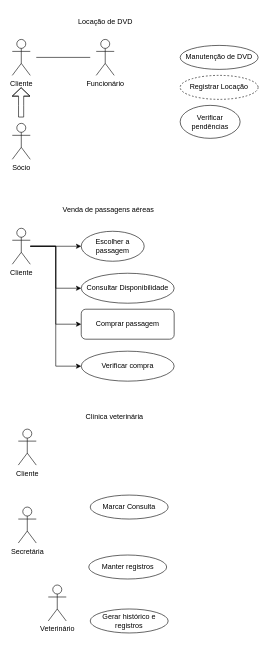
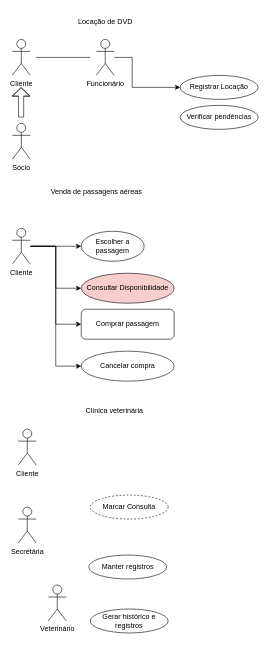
node "Manutenção de DVD": removed
edge "Funcionário" -> "Registrar Locação": added
node "Registrar Locação": style dashed -> solid
node "Verificar pendências": size 60x33 -> 78x24
node "Venda de passagens aéreas": moved (108, 210) -> (96, 192)
node "Consultar Disponibilidade": fillcolor #ffffff -> #f8cecc
node "Verificar compra": label "Verificar compra" -> "Cancelar compra"
node "Clínica veterinária": moved (114, 417) -> (114, 411)
node "Marcar Consulta": style solid -> dashed
